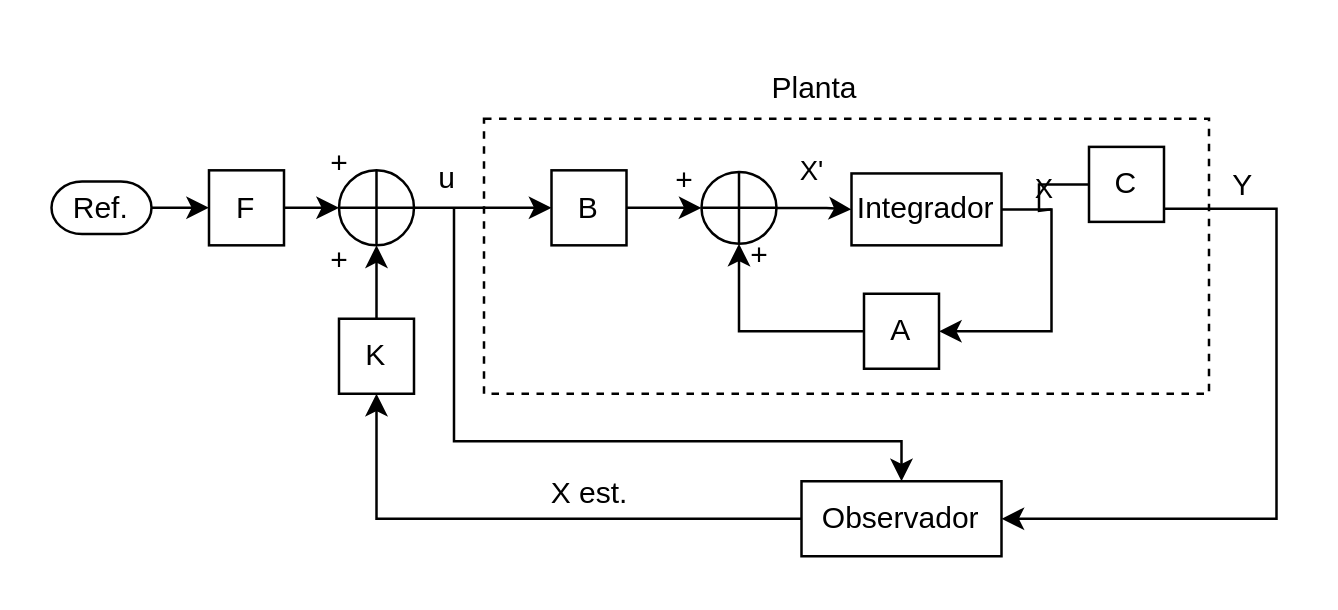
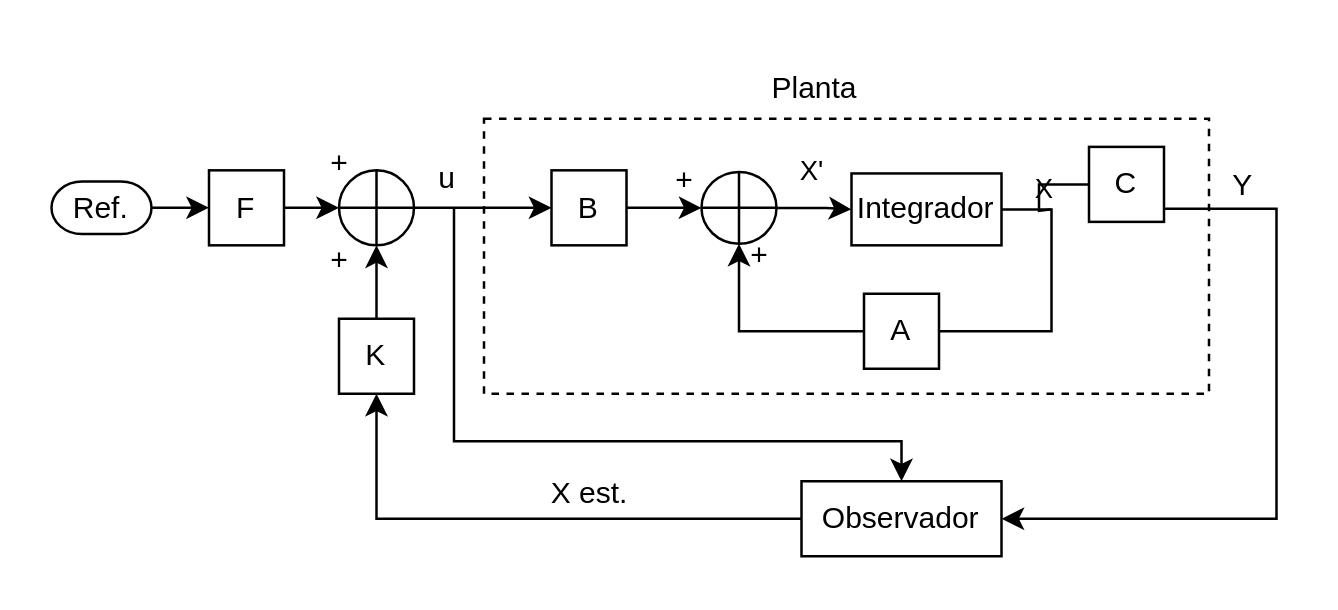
edge "Integrador" -> "A": arrowhead classic -> none
